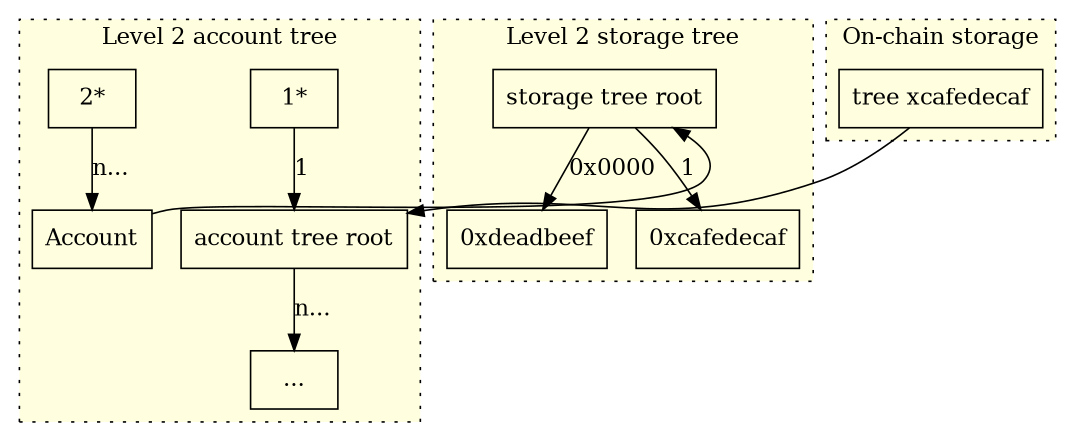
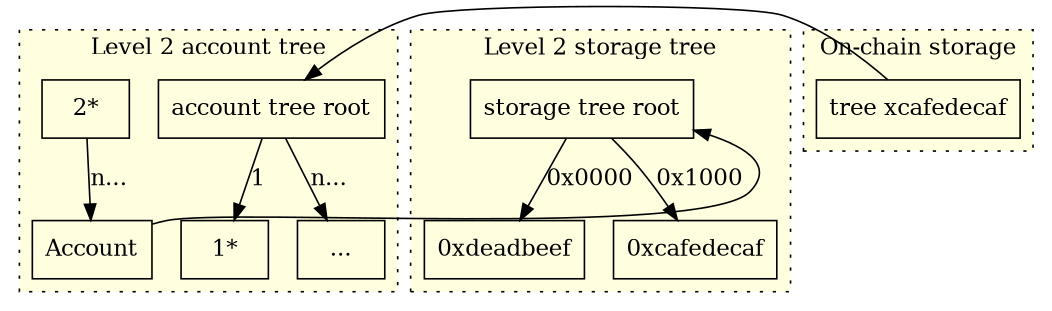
edge "1*" -> "account tree root": reversed
edge "storage tree root" -> "0xcafedecaf": label "1" -> "0x1000"
